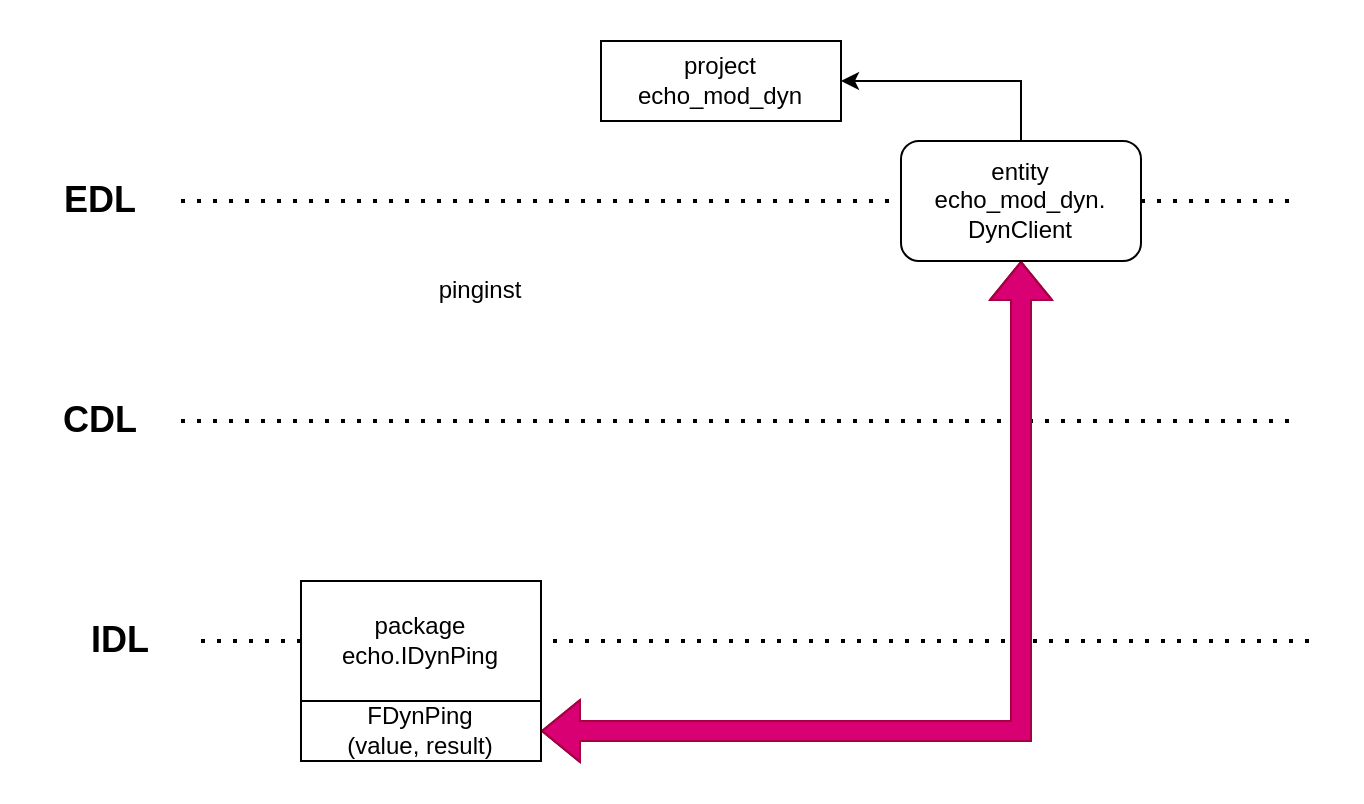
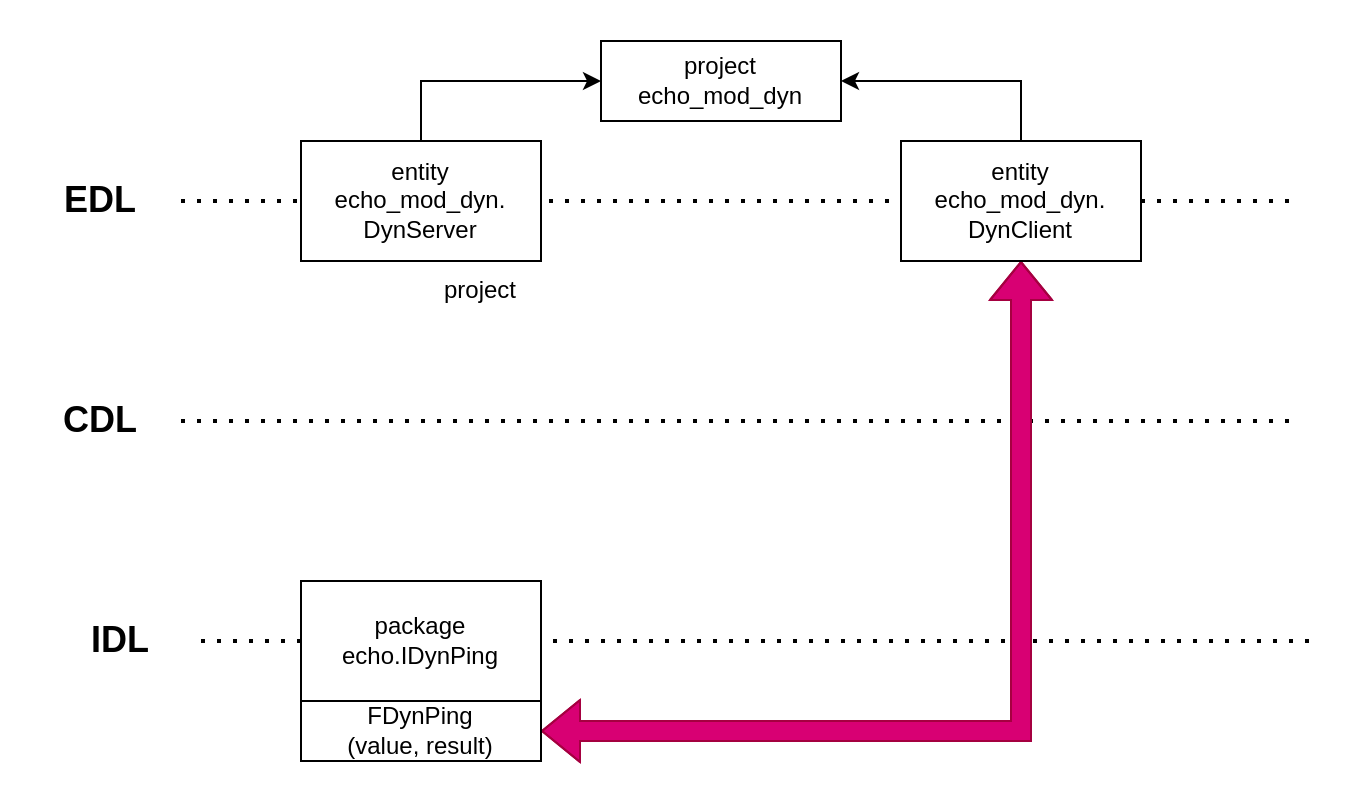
edge "entity echo_mod_dyn. DynServer" -> "project echo_mod_dyn": added
node "entity echo_mod_dyn. DynServer": added
node "entity echo_mod_dyn. DynClient": shape rounded rectangle -> rectangle
node "pinginst": label "pinginst" -> "project"
